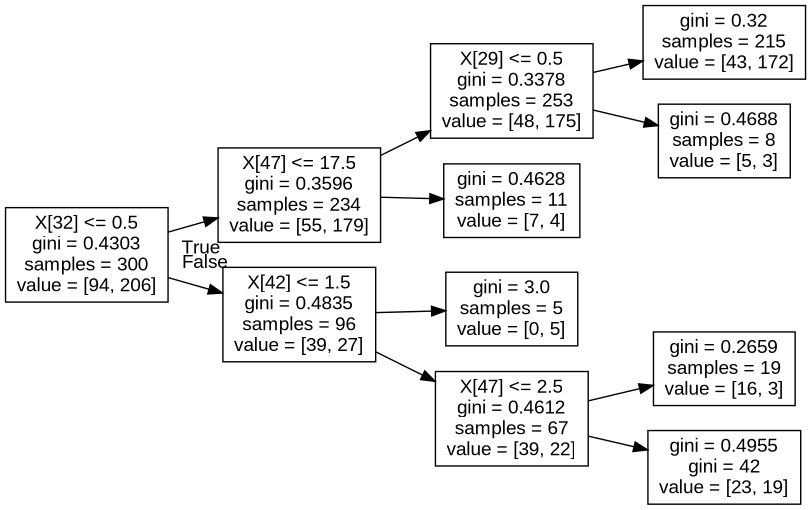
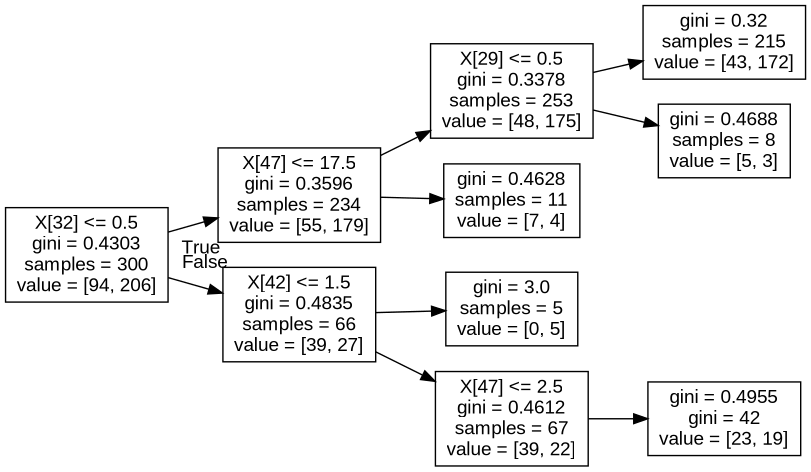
node "X[42] <= 1.5 gini = 0.4835 samples = 96 value = [39, 27]": label "X[42] <= 1.5 gini = 0.4835 samples = 96 value = [39, 27]" -> "X[42] <= 1.5 gini = 0.4835 samples = 66 value = [39, 27]"
node "gini = 0.2659 samples = 19 value = [16, 3]": removed
